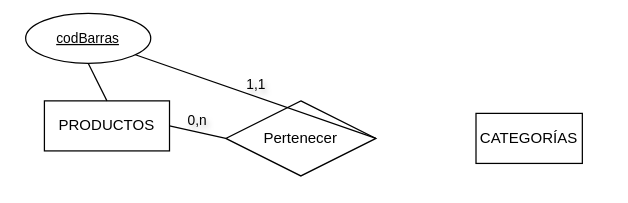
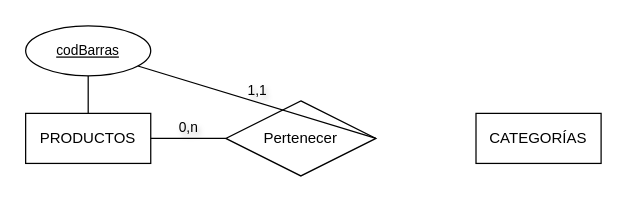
node "codBarras": moved (88, 38) -> (88, 51)
node "PRODUCTOS": moved (107, 126) -> (88, 138)
node "CATEGORÍAS": size 106x50 -> 125x50
